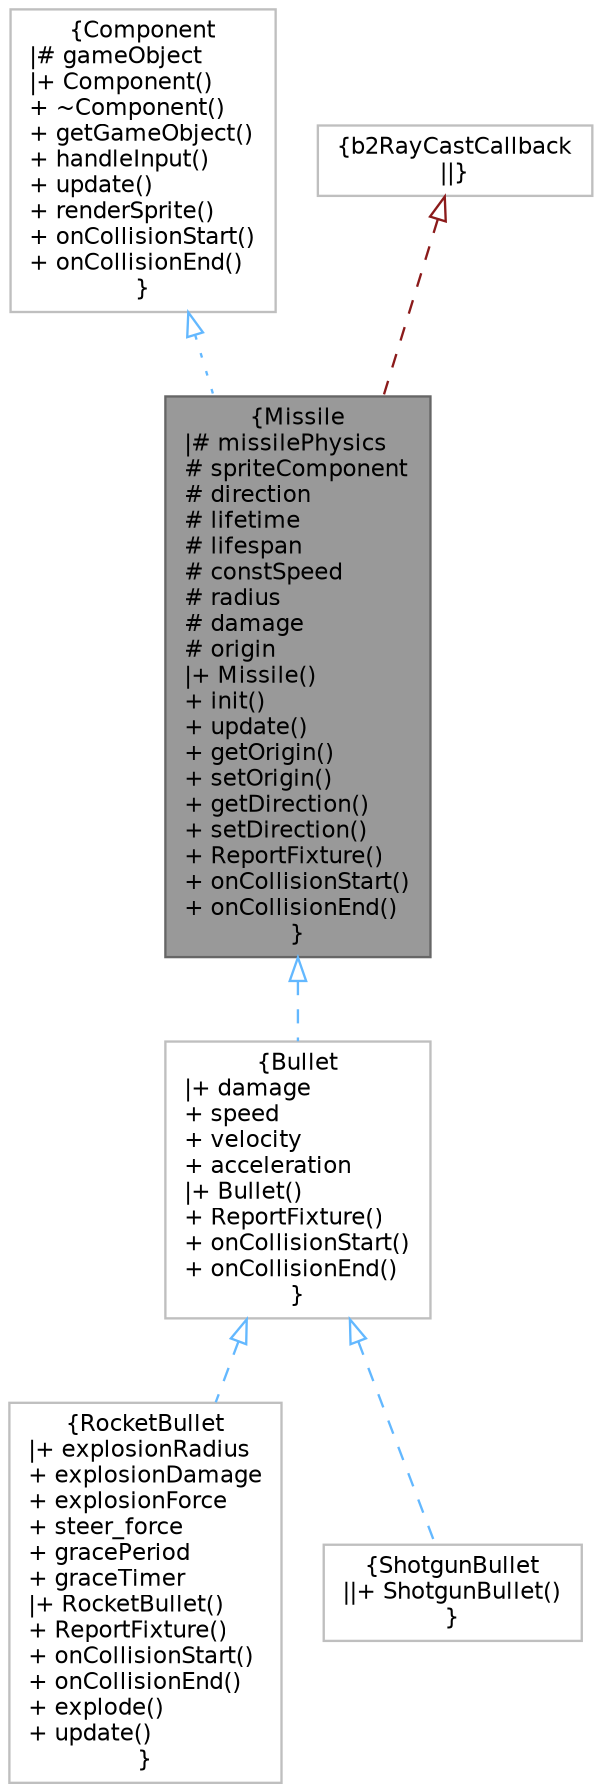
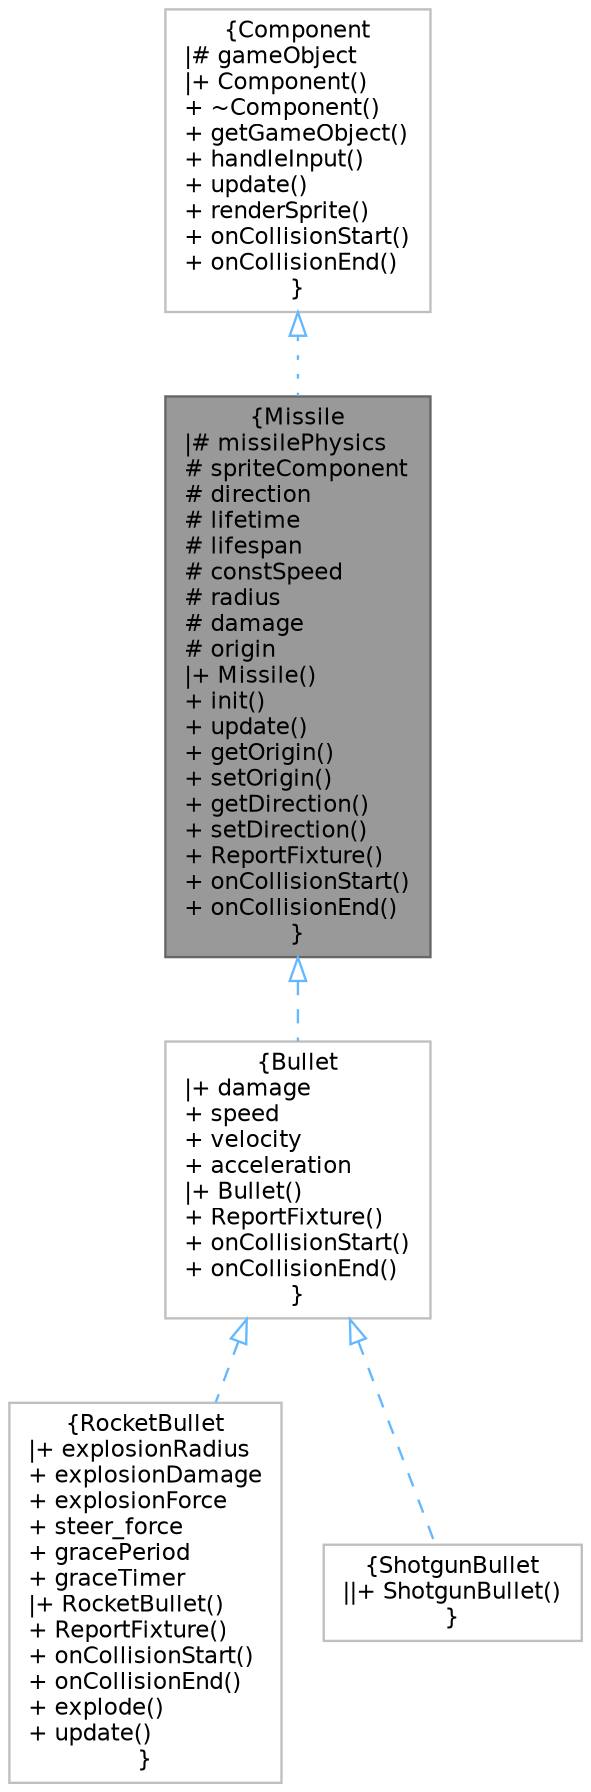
node "{b2RayCastCallback ||}": removed
